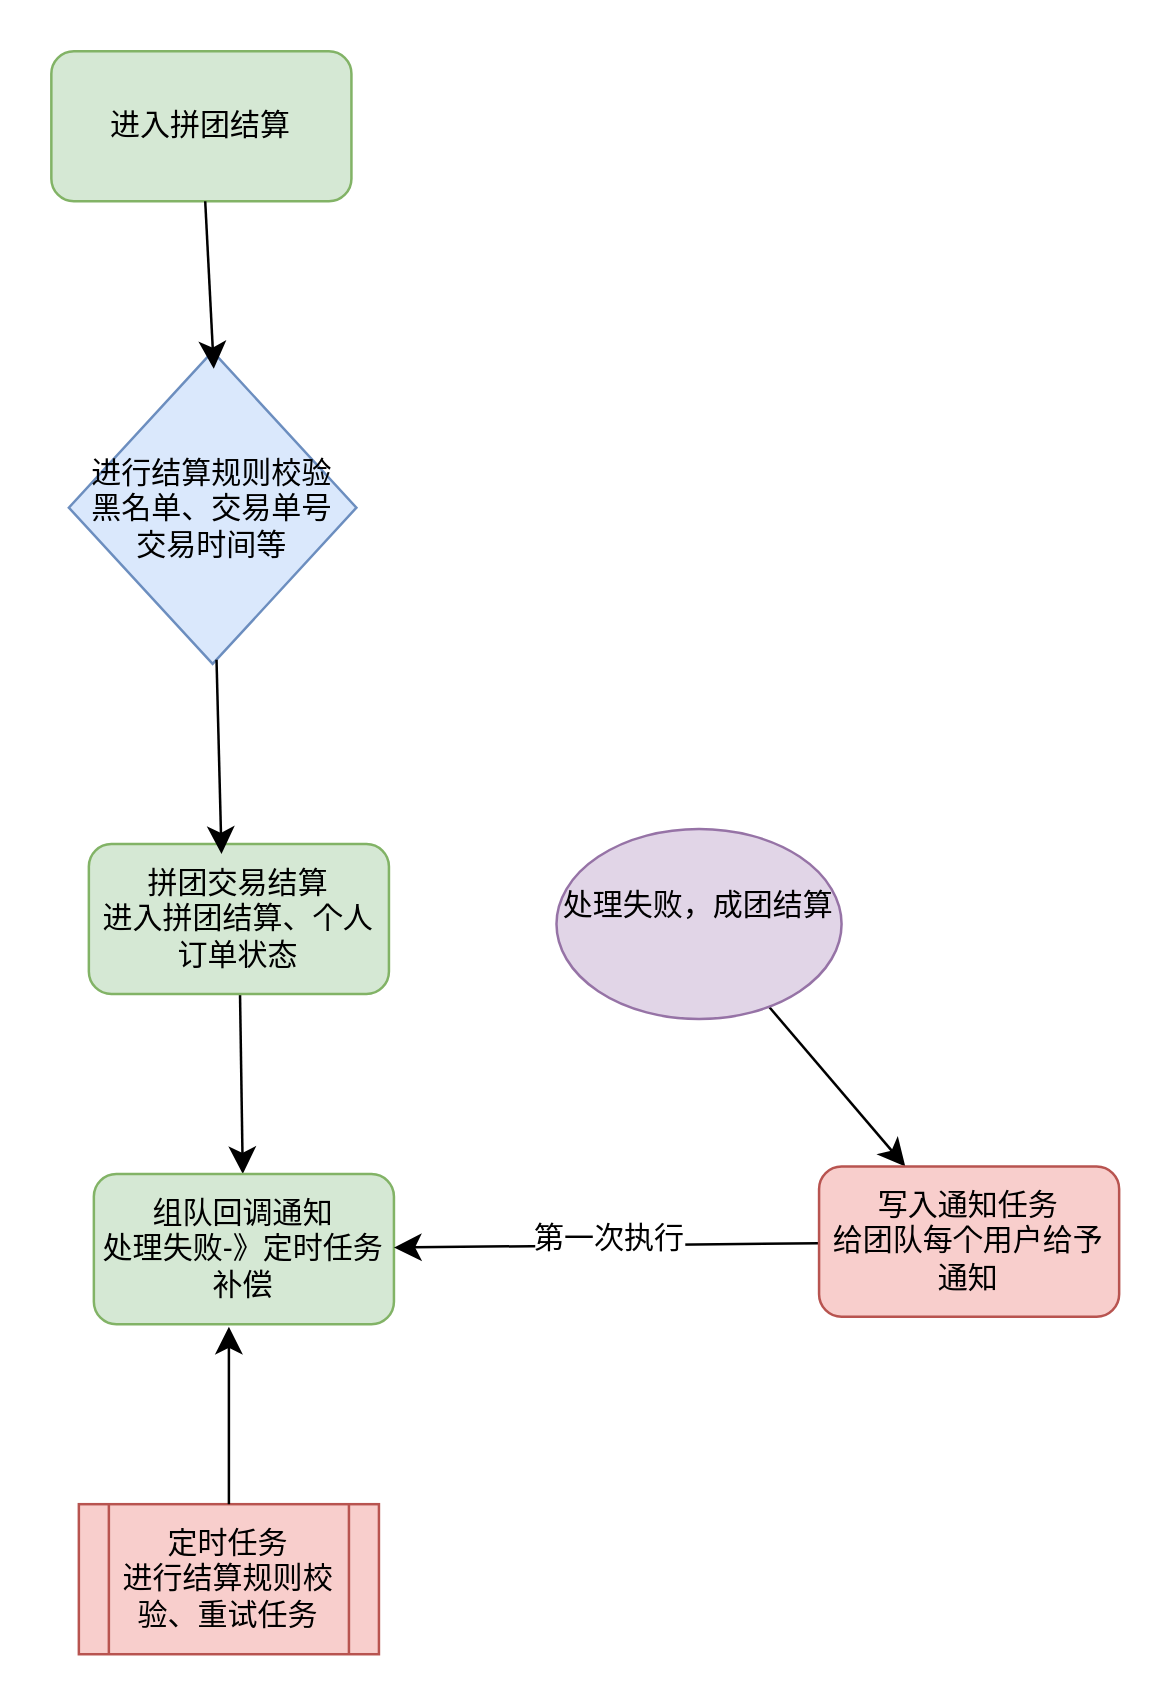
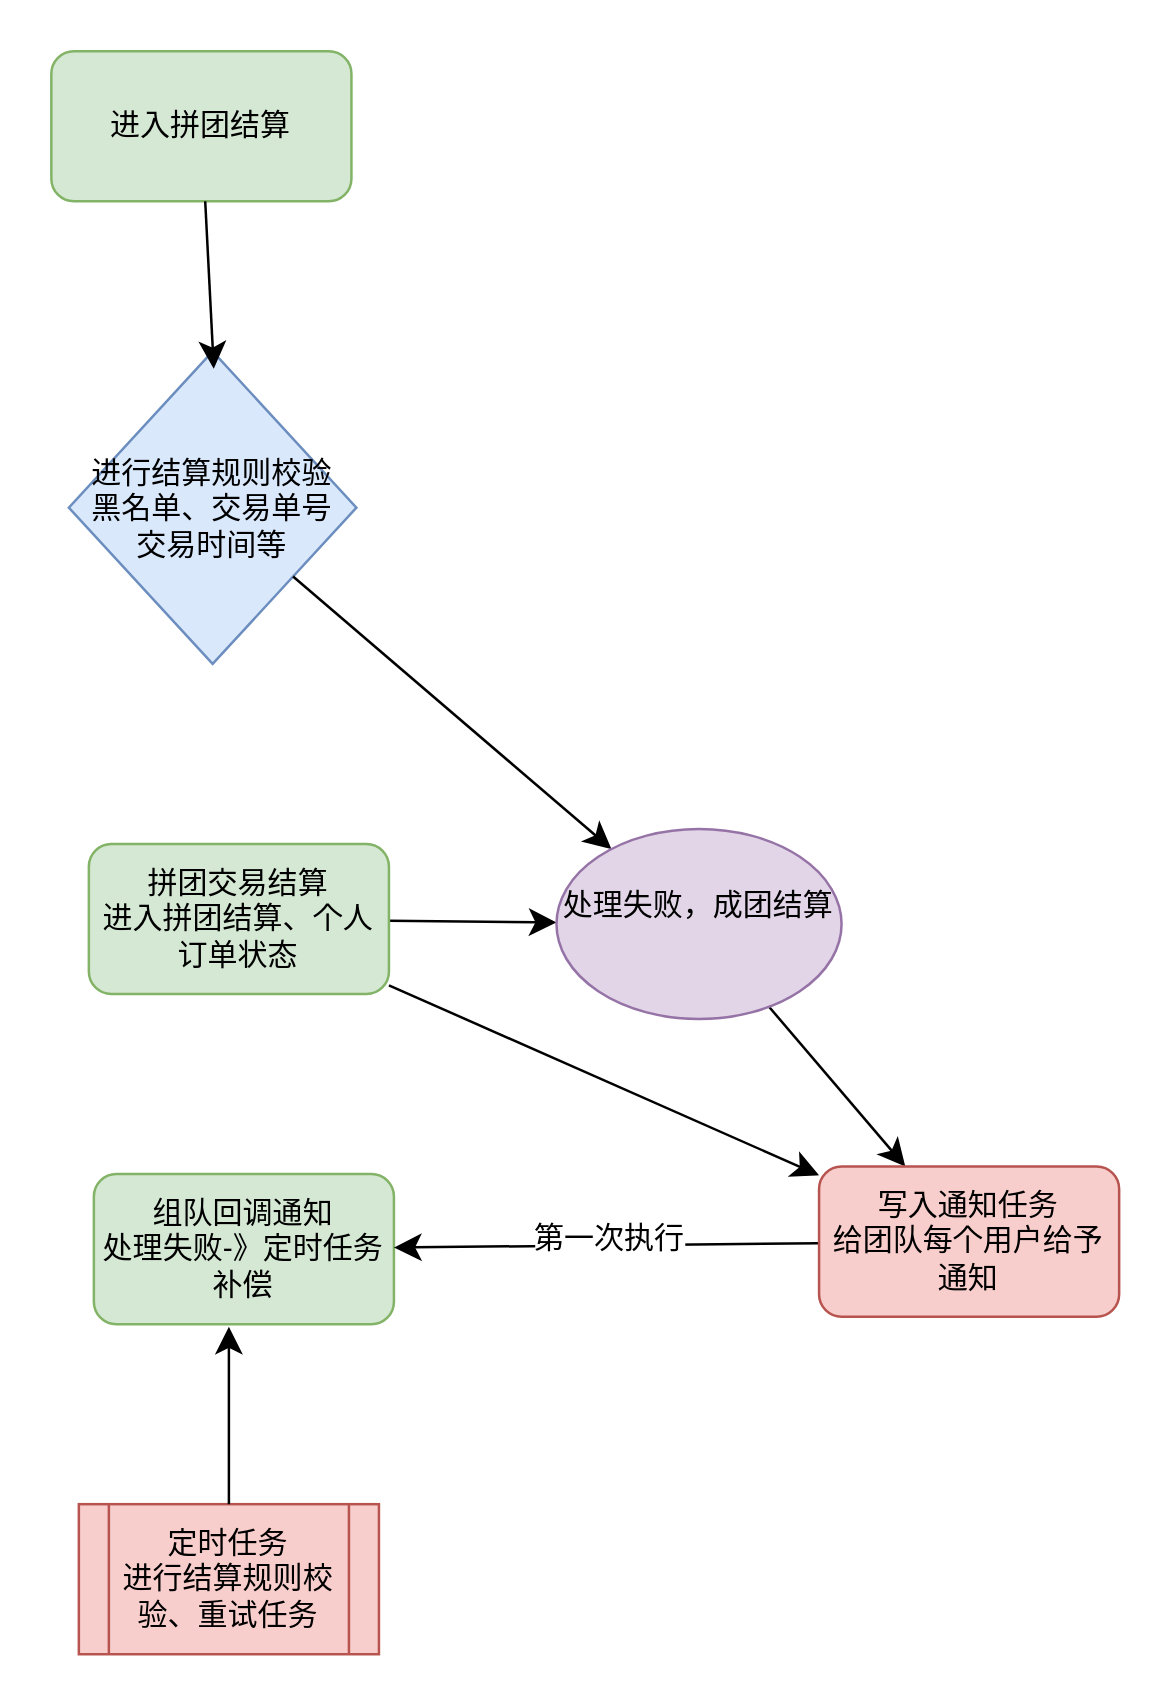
edge "进行结算规则校验 黑名单、交易单号 交易时间等" -> "拼团交易结算 进入拼团结算、个人订单状态": now "进行结算规则校验 黑名单、交易单号 交易时间等" -> "处理失败，成团结算"
edge "拼团交易结算 进入拼团结算、个人订单状态" -> "处理失败，成团结算": added
edge "拼团交易结算 进入拼团结算、个人订单状态" -> "组队回调通知 处理失败-》定时任务补偿": now "拼团交易结算 进入拼团结算、个人订单状态" -> "写入通知任务 给团队每个用户给予通知"
